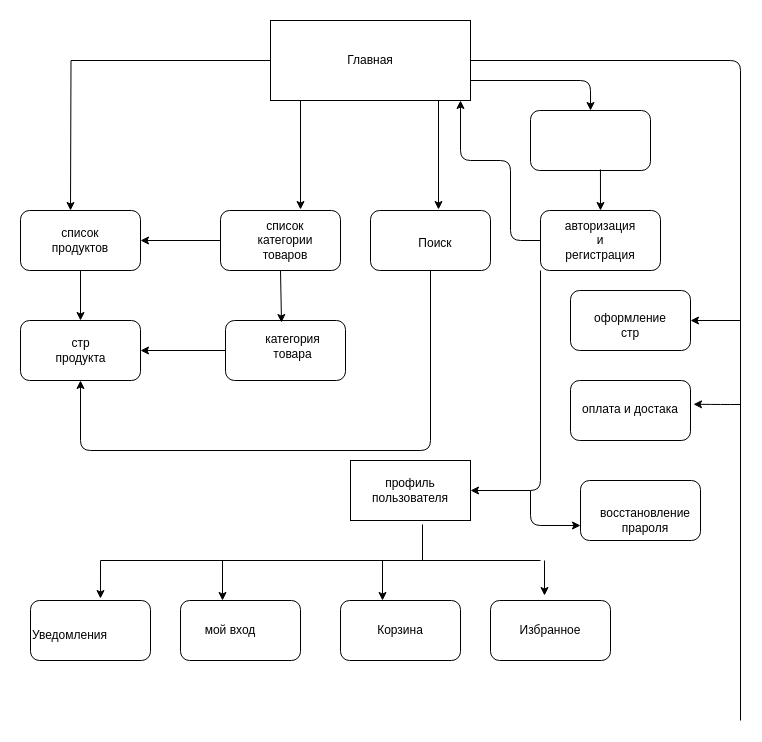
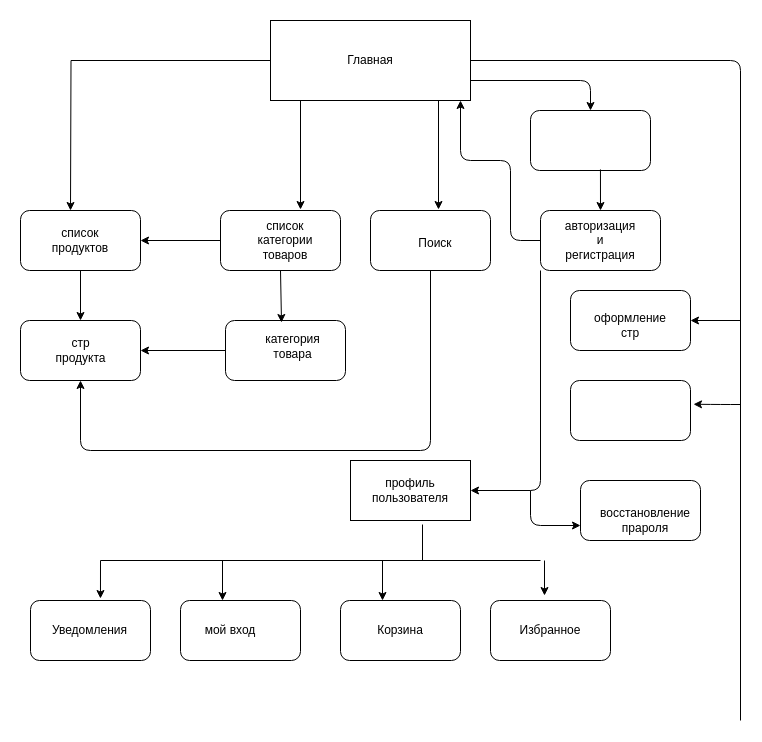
node "оплата и достака": removed
node "Уведомления": moved (69, 636) -> (89, 631)
